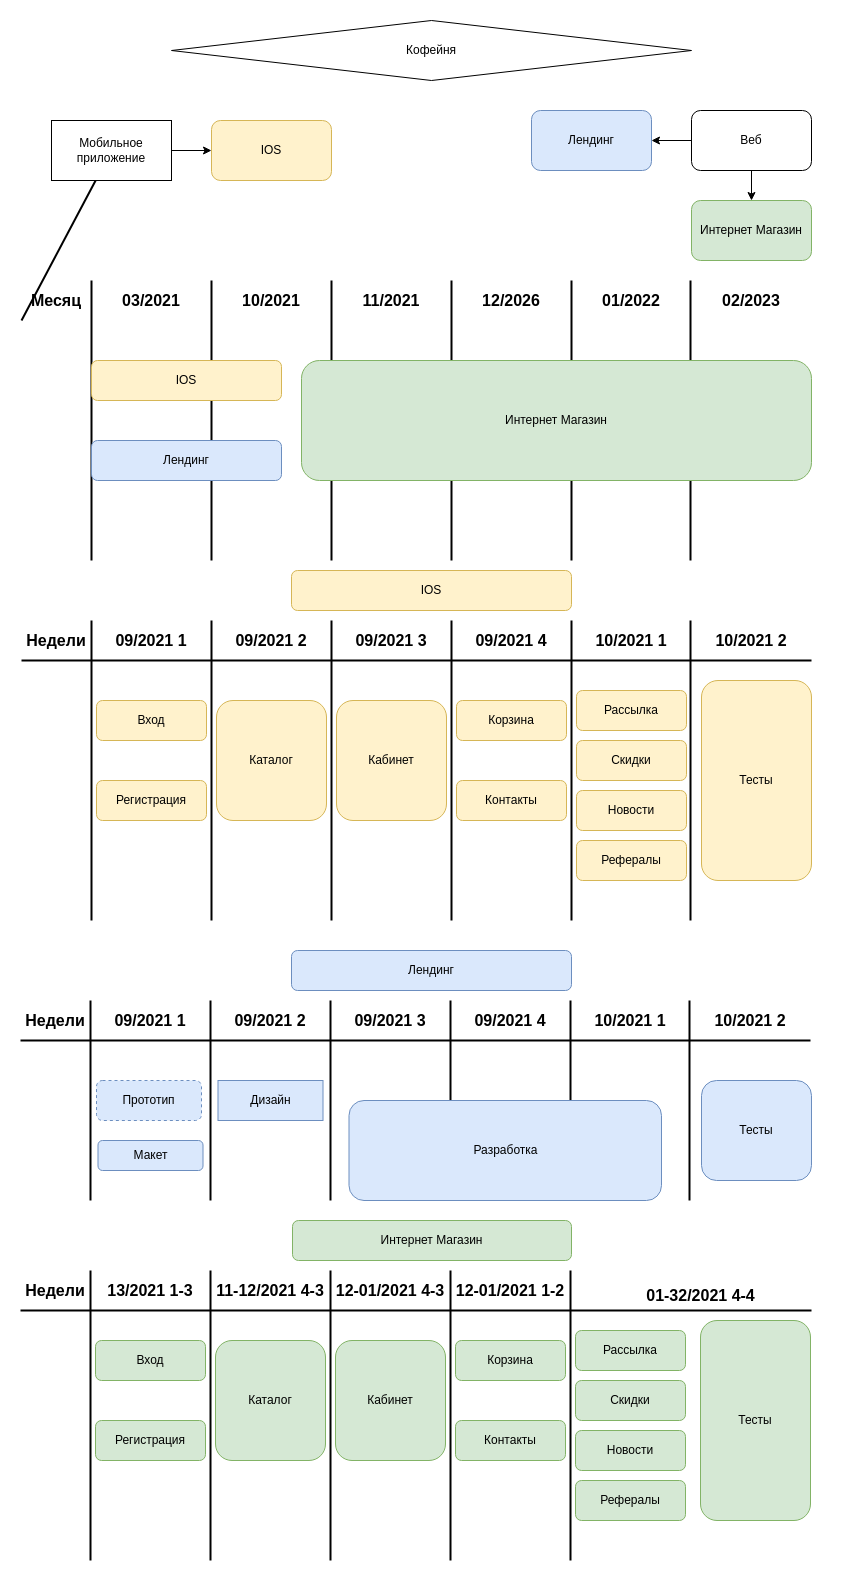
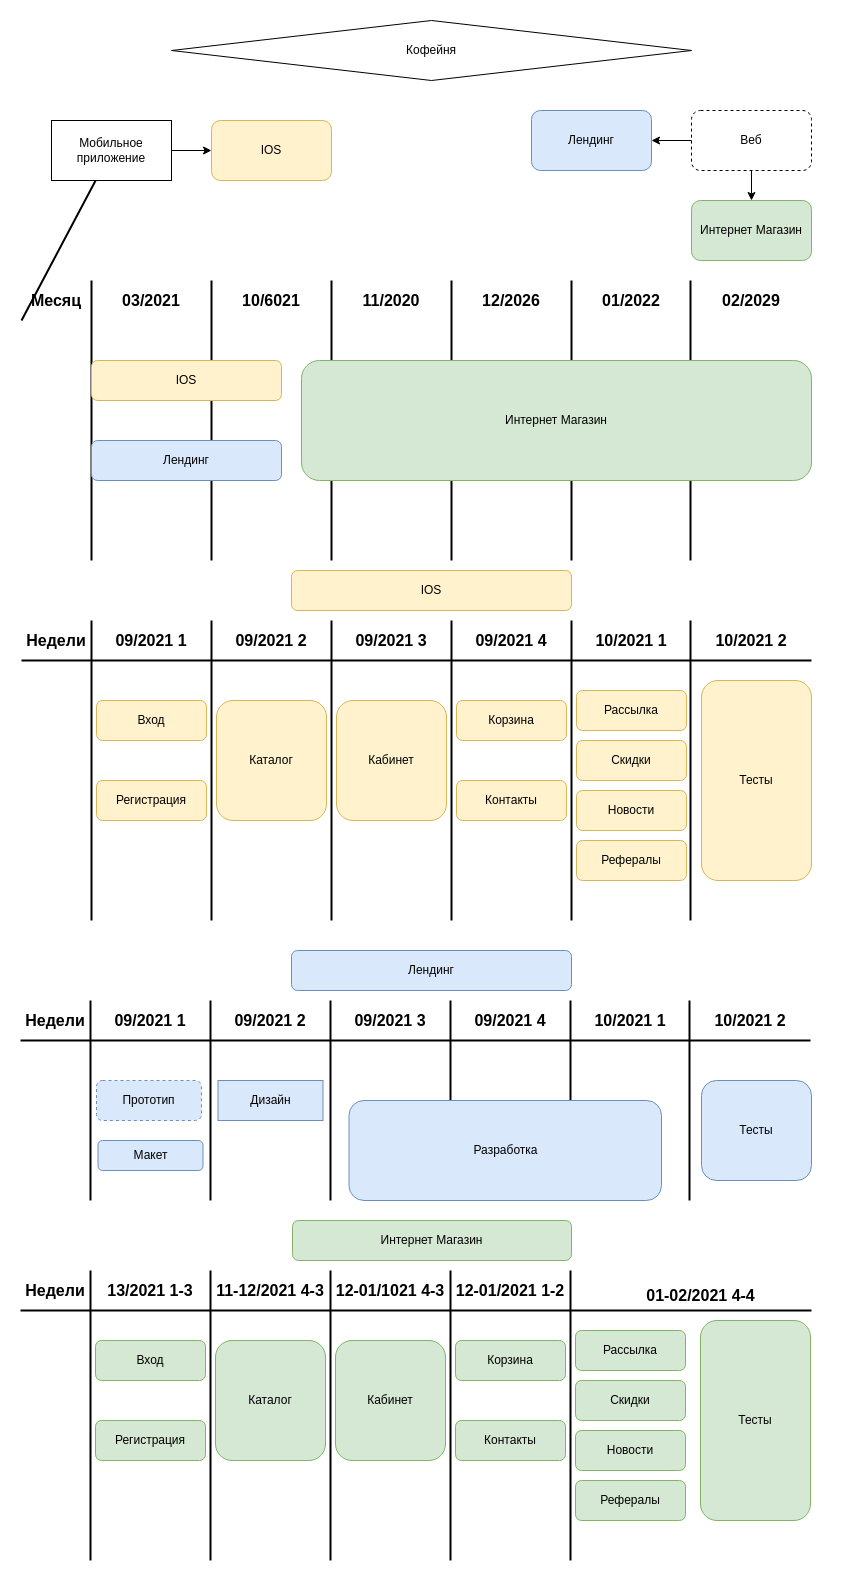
node "Веб": style solid -> dashed
node "10/2021": label "10/2021" -> "10/6021"
node "11/2021": label "11/2021" -> "11/2020"
node "02/2023": label "02/2023" -> "02/2029"
node "12-01/2021 4-3": label "12-01/2021 4-3" -> "12-01/1021 4-3"
node "01-32/2021 4-4": label "01-32/2021 4-4" -> "01-02/2021 4-4"
